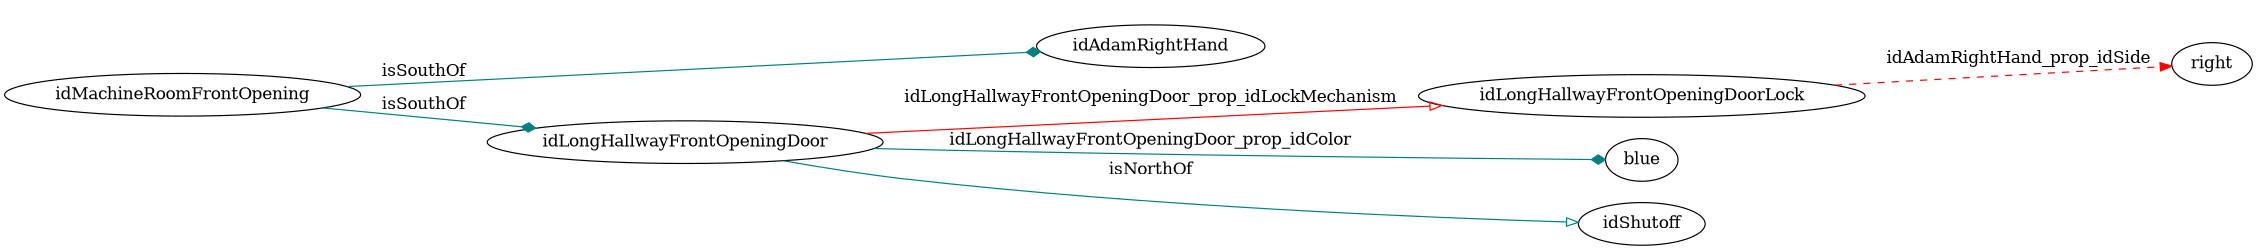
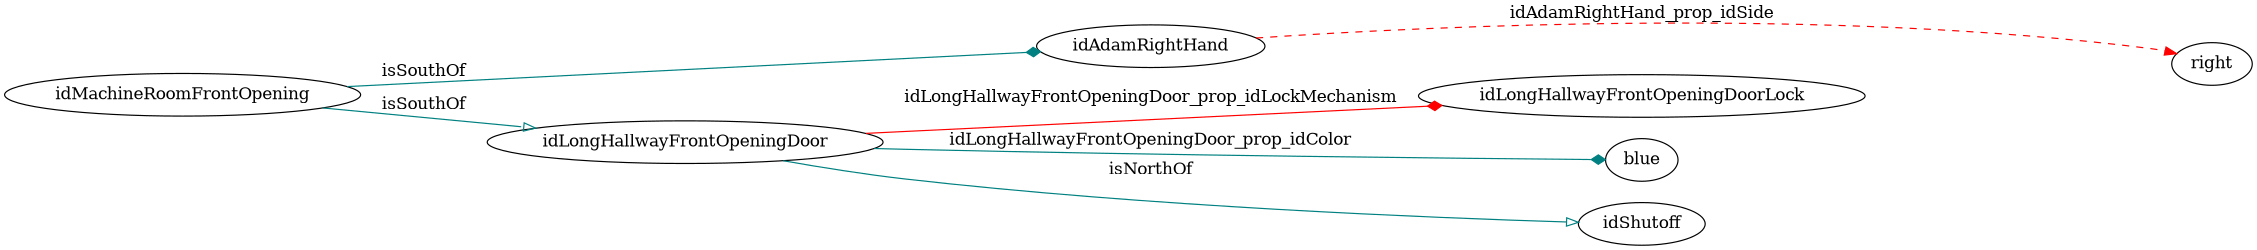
edge "idLongHallwayFrontOpeningDoorLock" -> "right": now "idAdamRightHand" -> "right"
edge "idMachineRoomFrontOpening" -> "idLongHallwayFrontOpeningDoor": arrowhead diamond -> onormal
edge "idLongHallwayFrontOpeningDoor" -> "idLongHallwayFrontOpeningDoorLock": arrowhead onormal -> diamond
